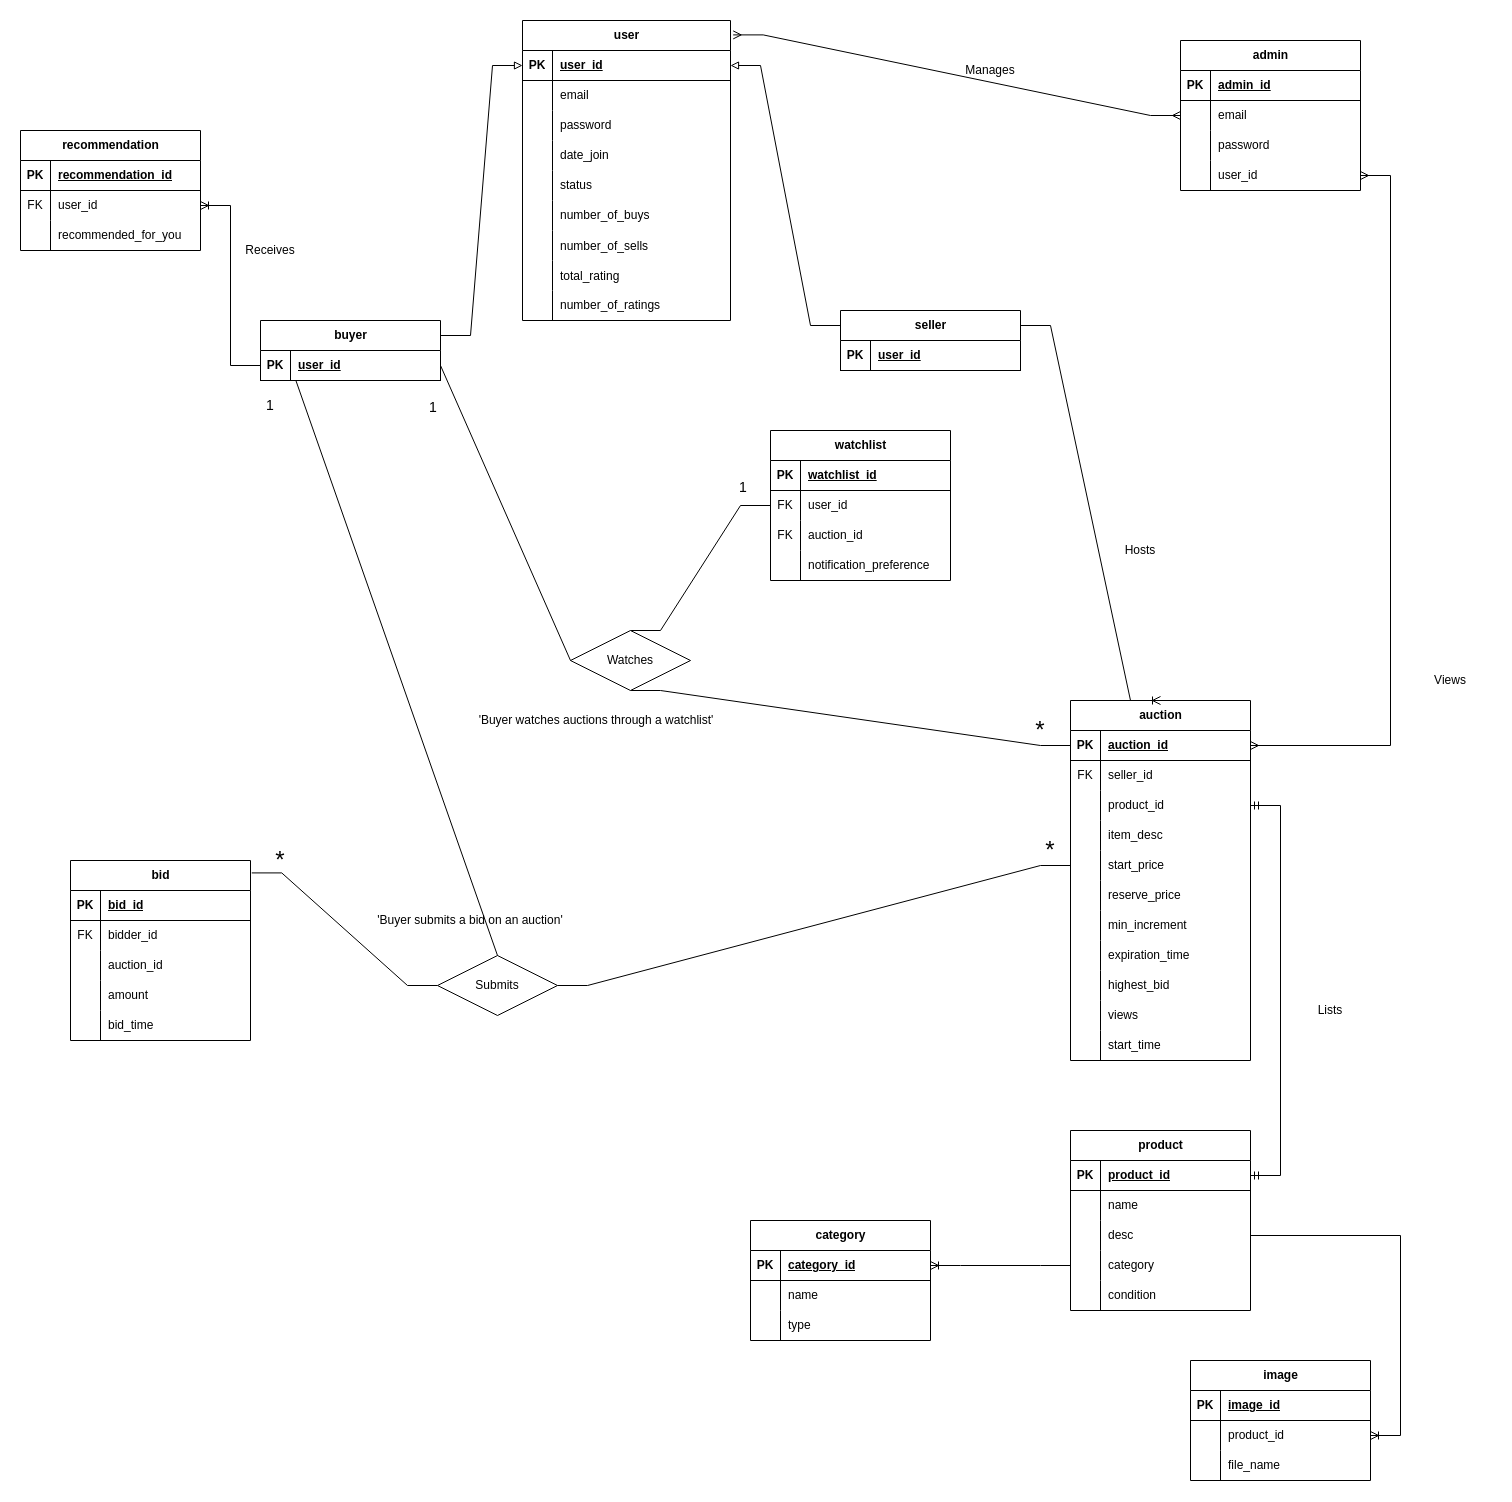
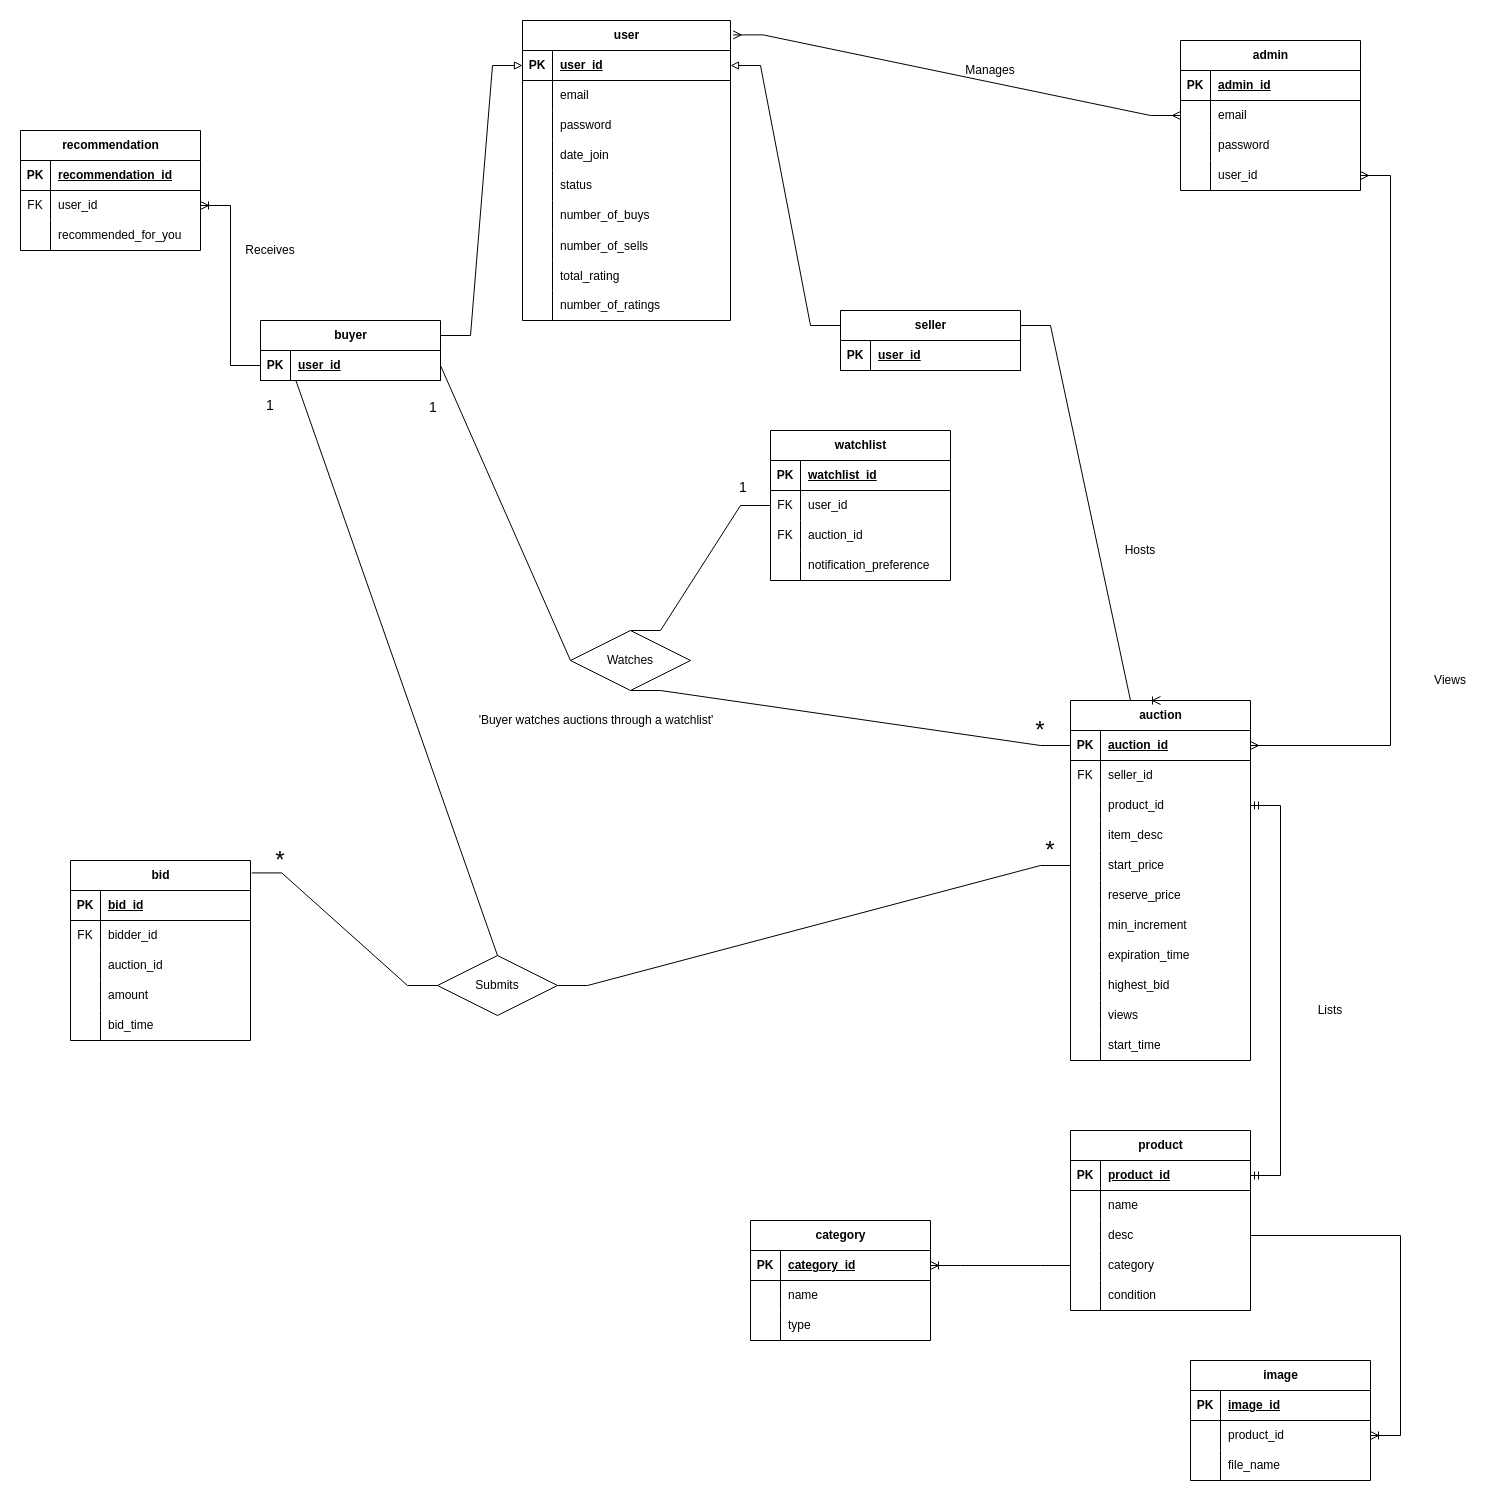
node "'Buyer submits a bid on an auction'": removed
